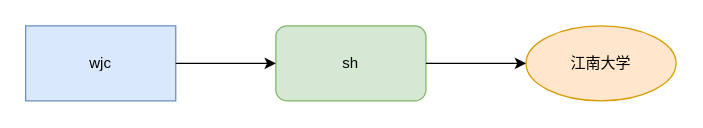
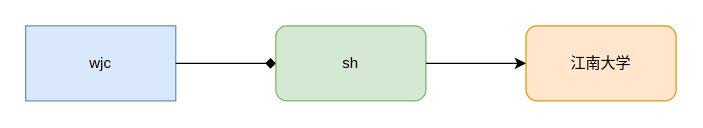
edge "wjc" -> "sh": arrowhead classic -> diamond
node "江南大学": shape ellipse -> rounded rectangle
